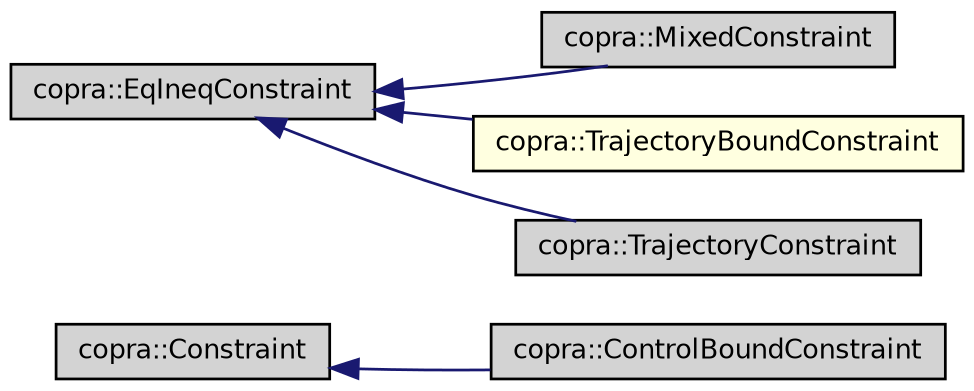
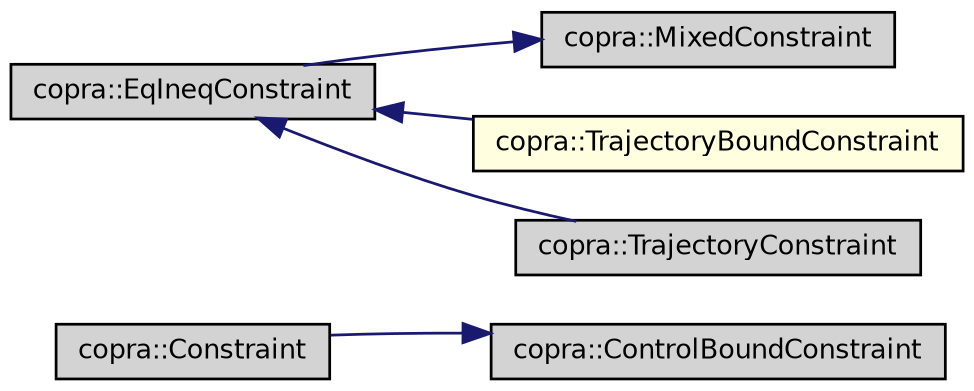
edge "copra::MixedConstraint" -> "copra::EqIneqConstraint": reversed
edge "copra::ControlBoundConstraint" -> "copra::Constraint": reversed
